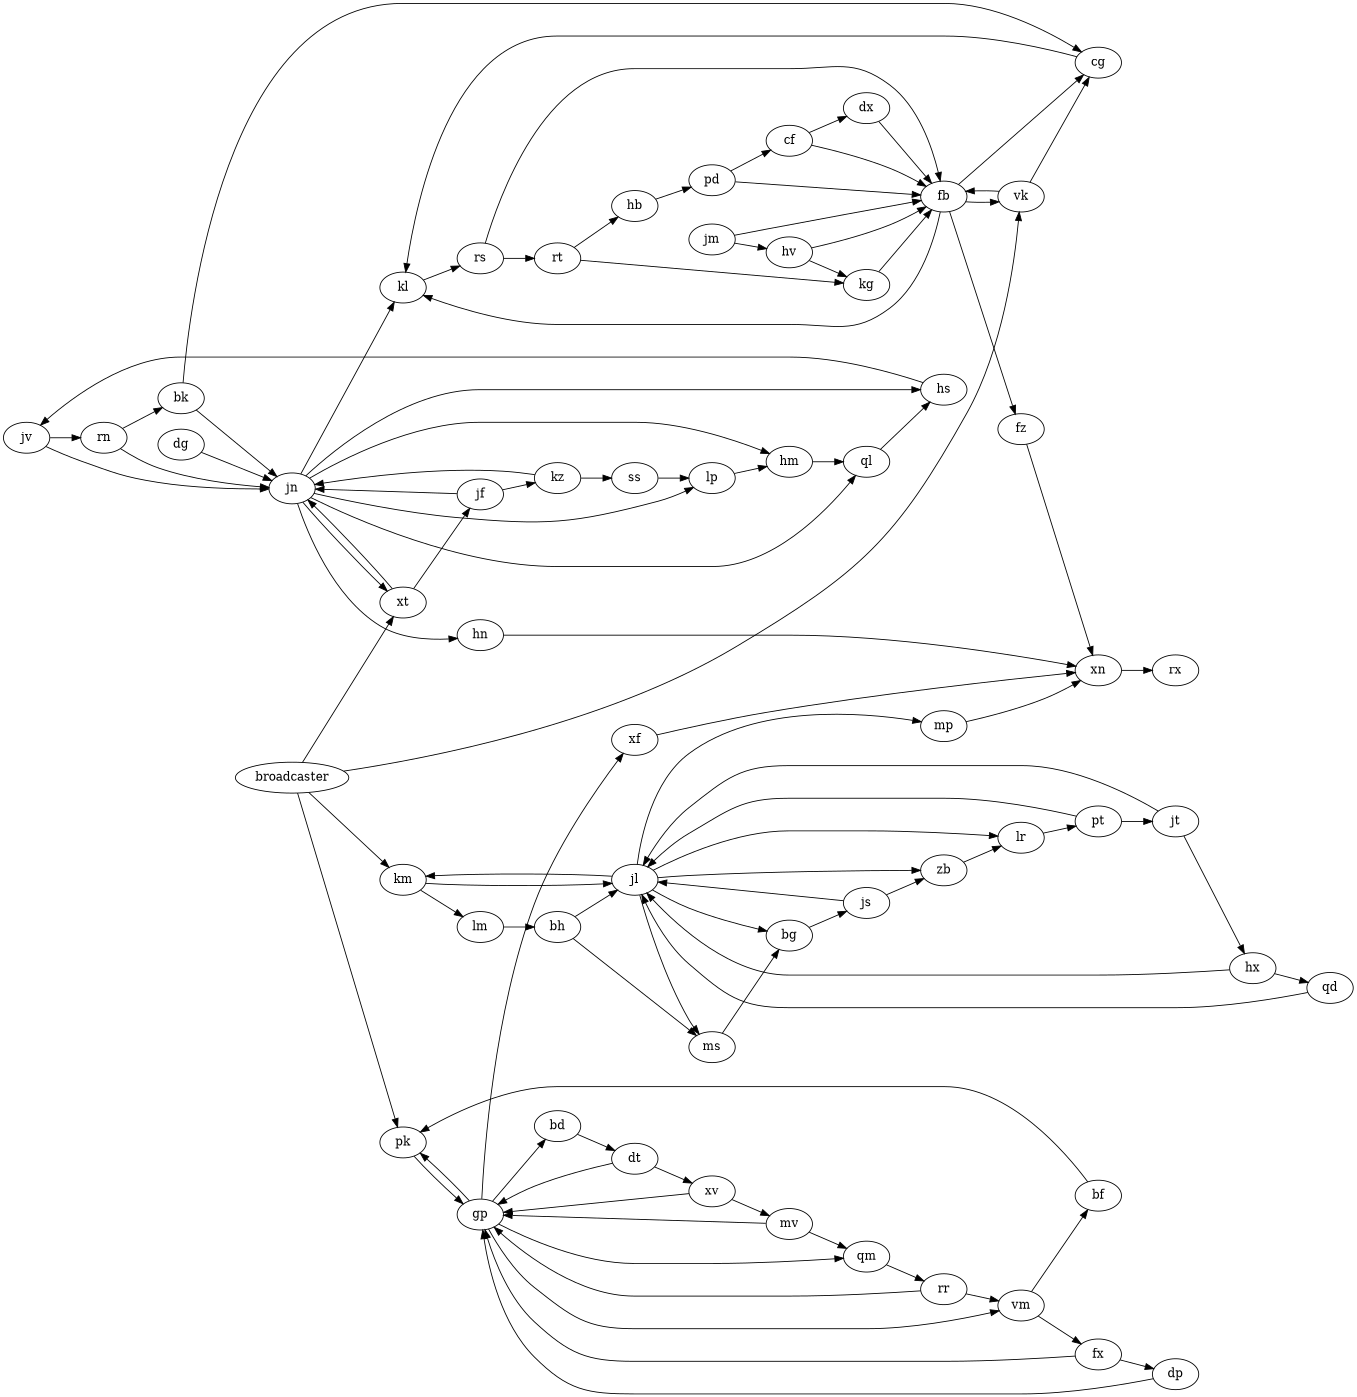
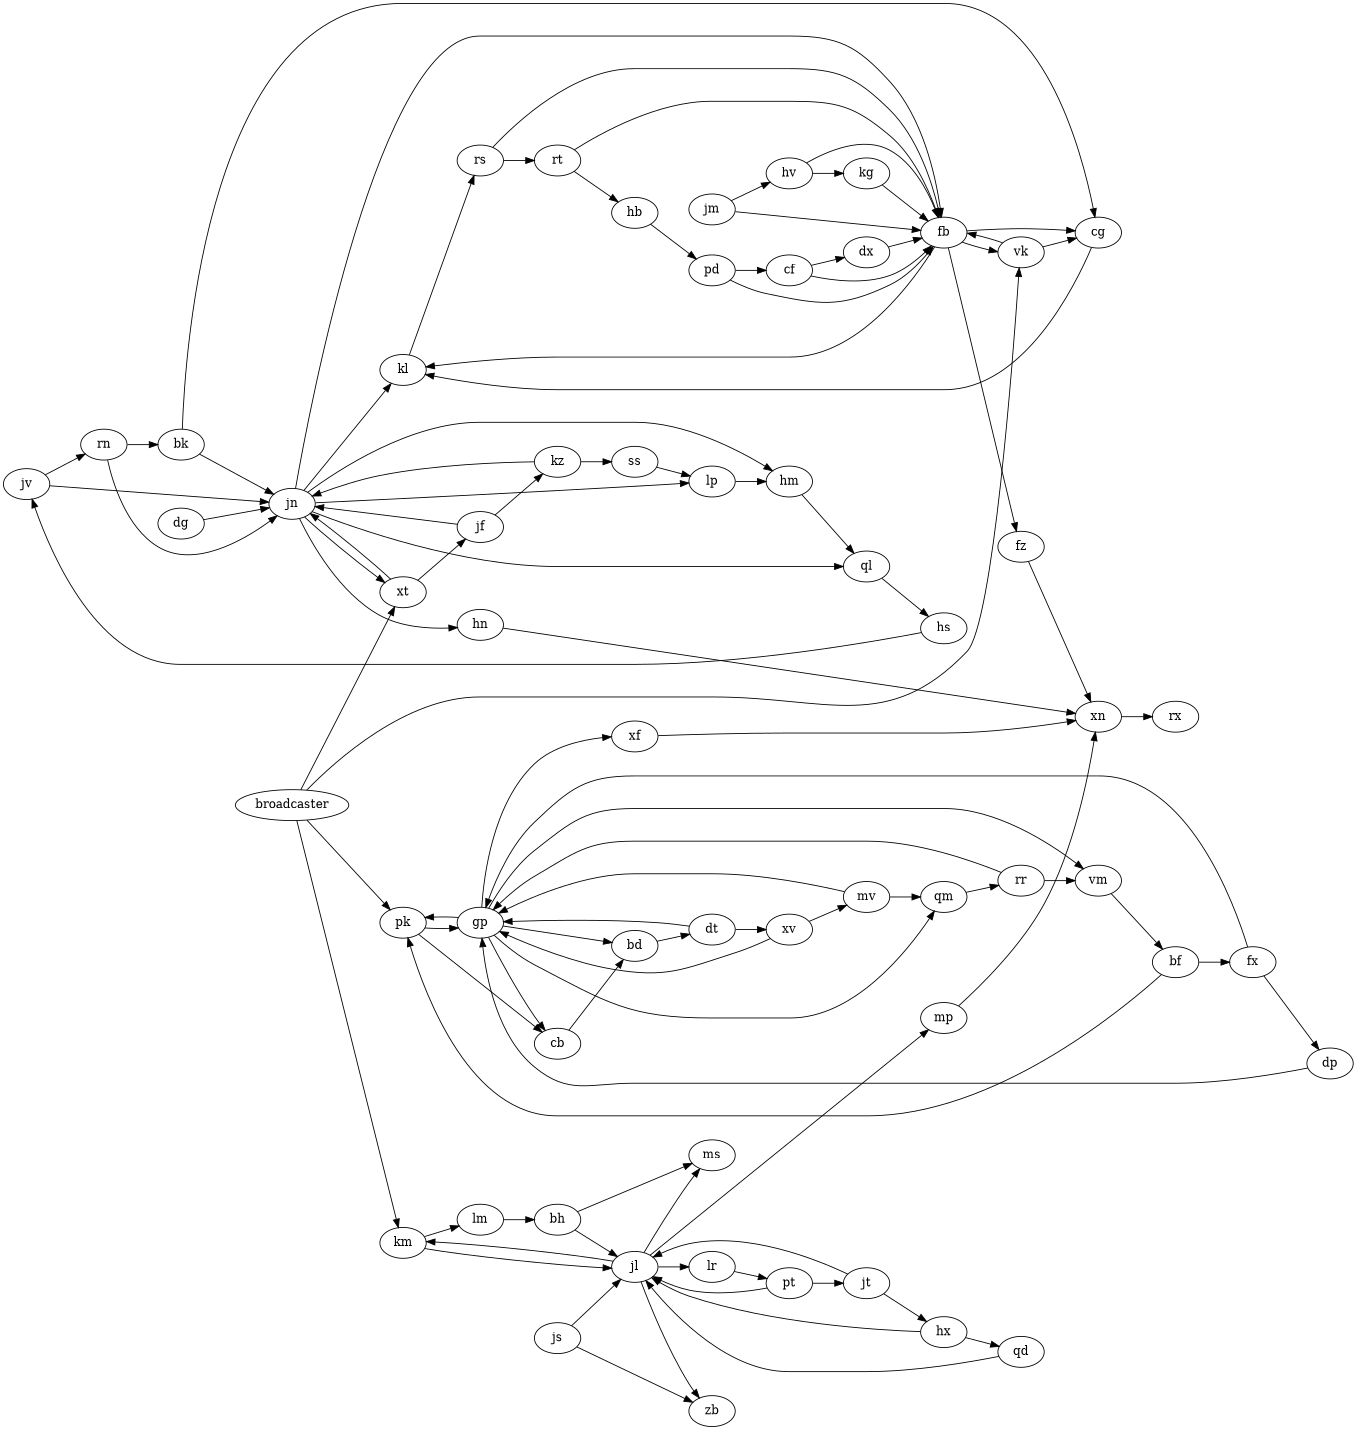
edge "rt" -> "kg": now "rt" -> "fb"
edge "jn" -> "hs": now "jn" -> "fb"
edge "zb" -> "lr": removed
node "bg": removed
node "cb": added
edge "vm" -> "fx": now "bf" -> "fx"
